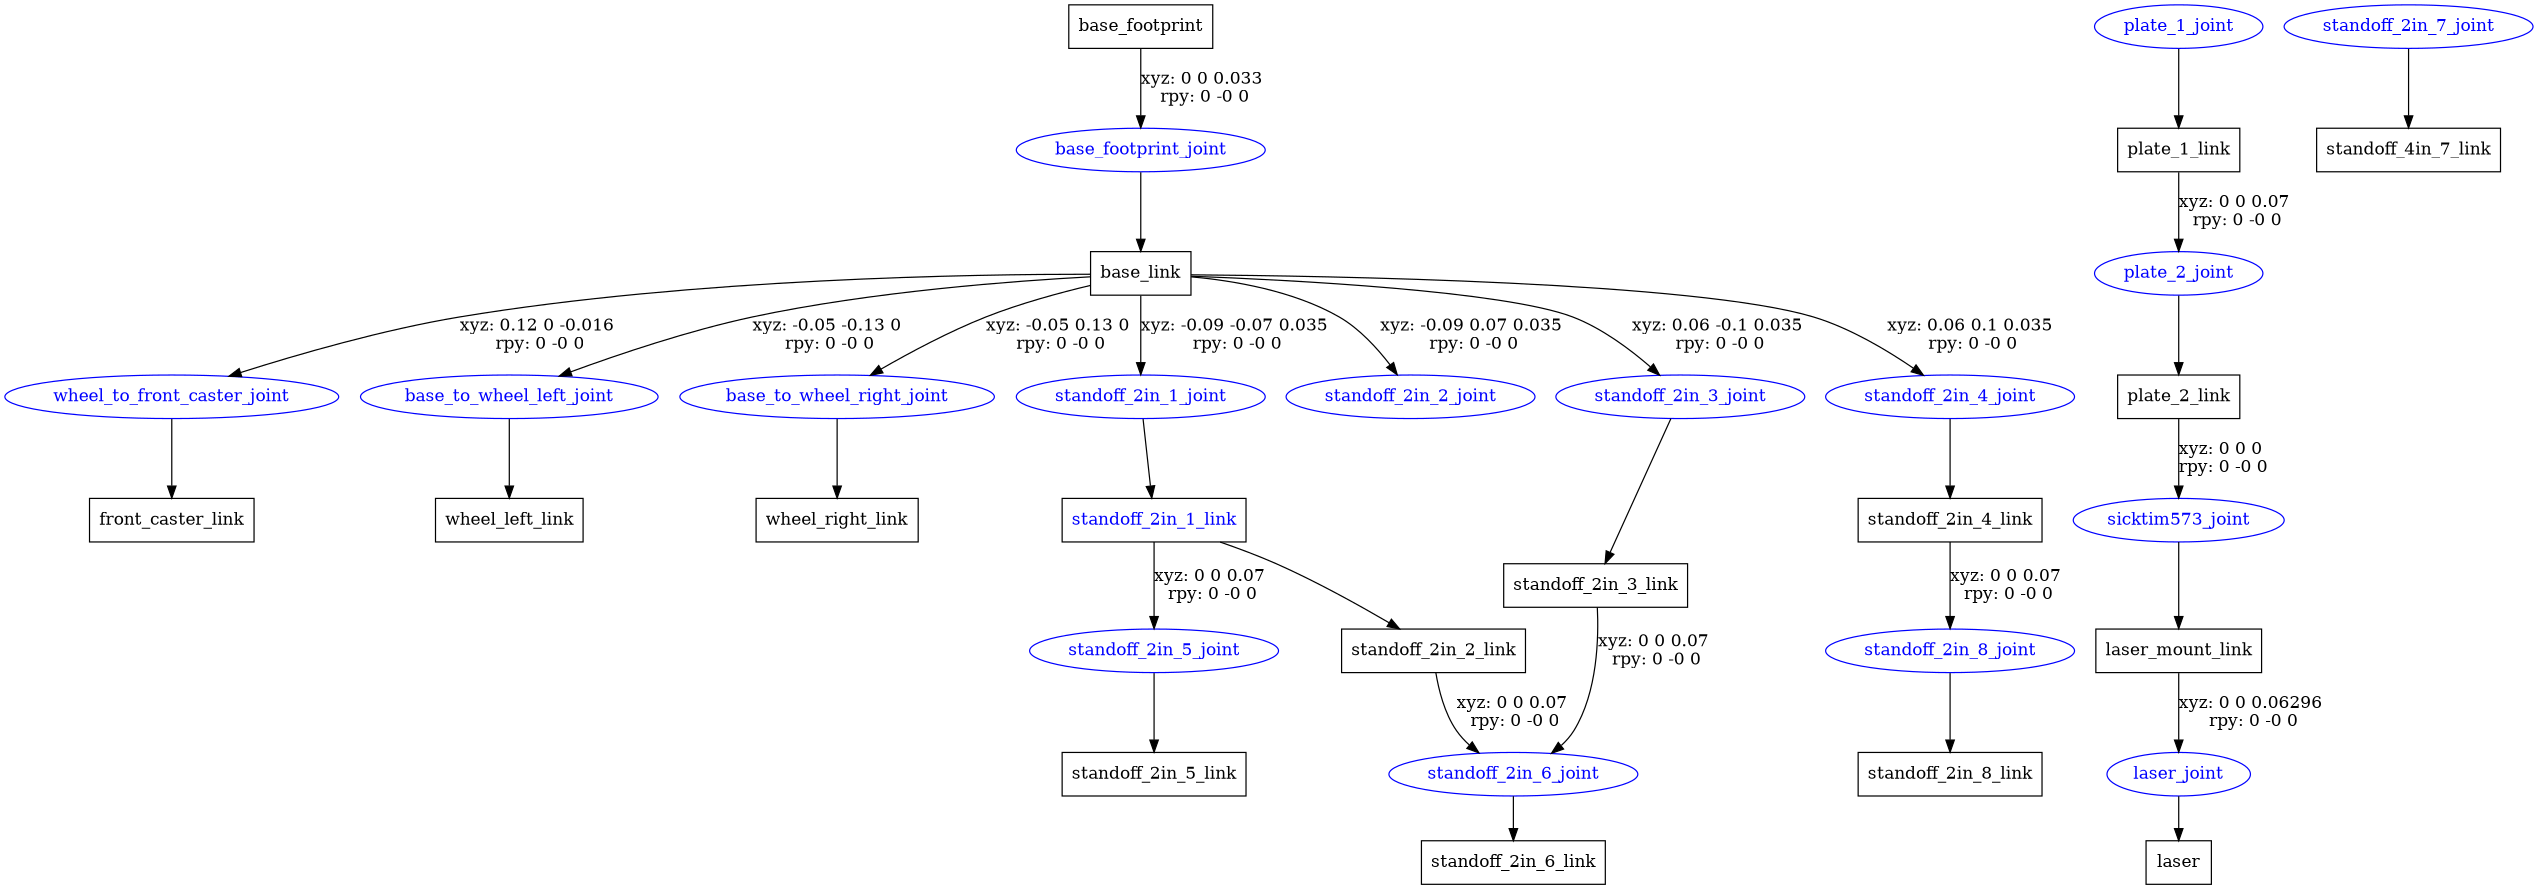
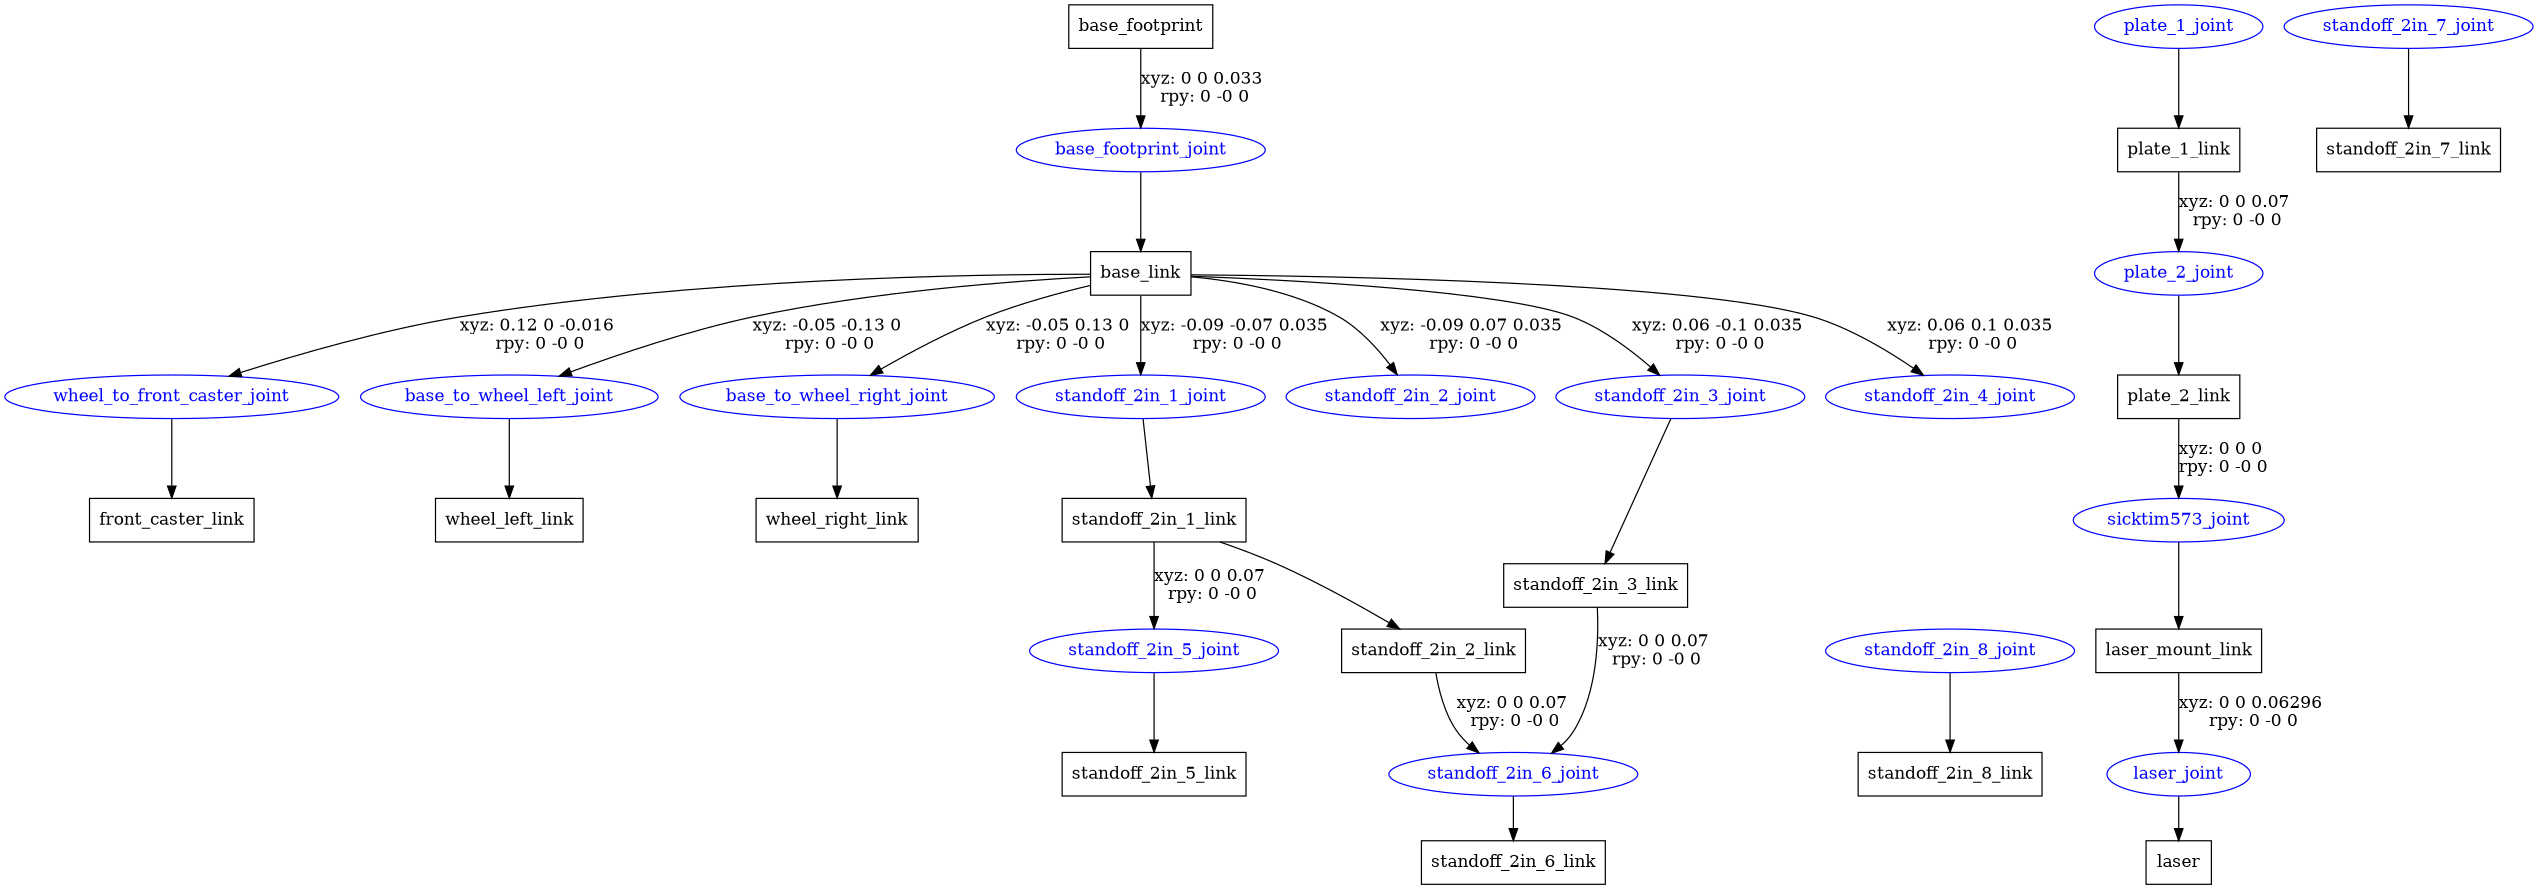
node "standoff_4in_7_link": label "standoff_4in_7_link" -> "standoff_2in_7_link"
node "standoff_2in_1_link": fontcolor blue -> black
node "standoff_2in_4_link": removed
